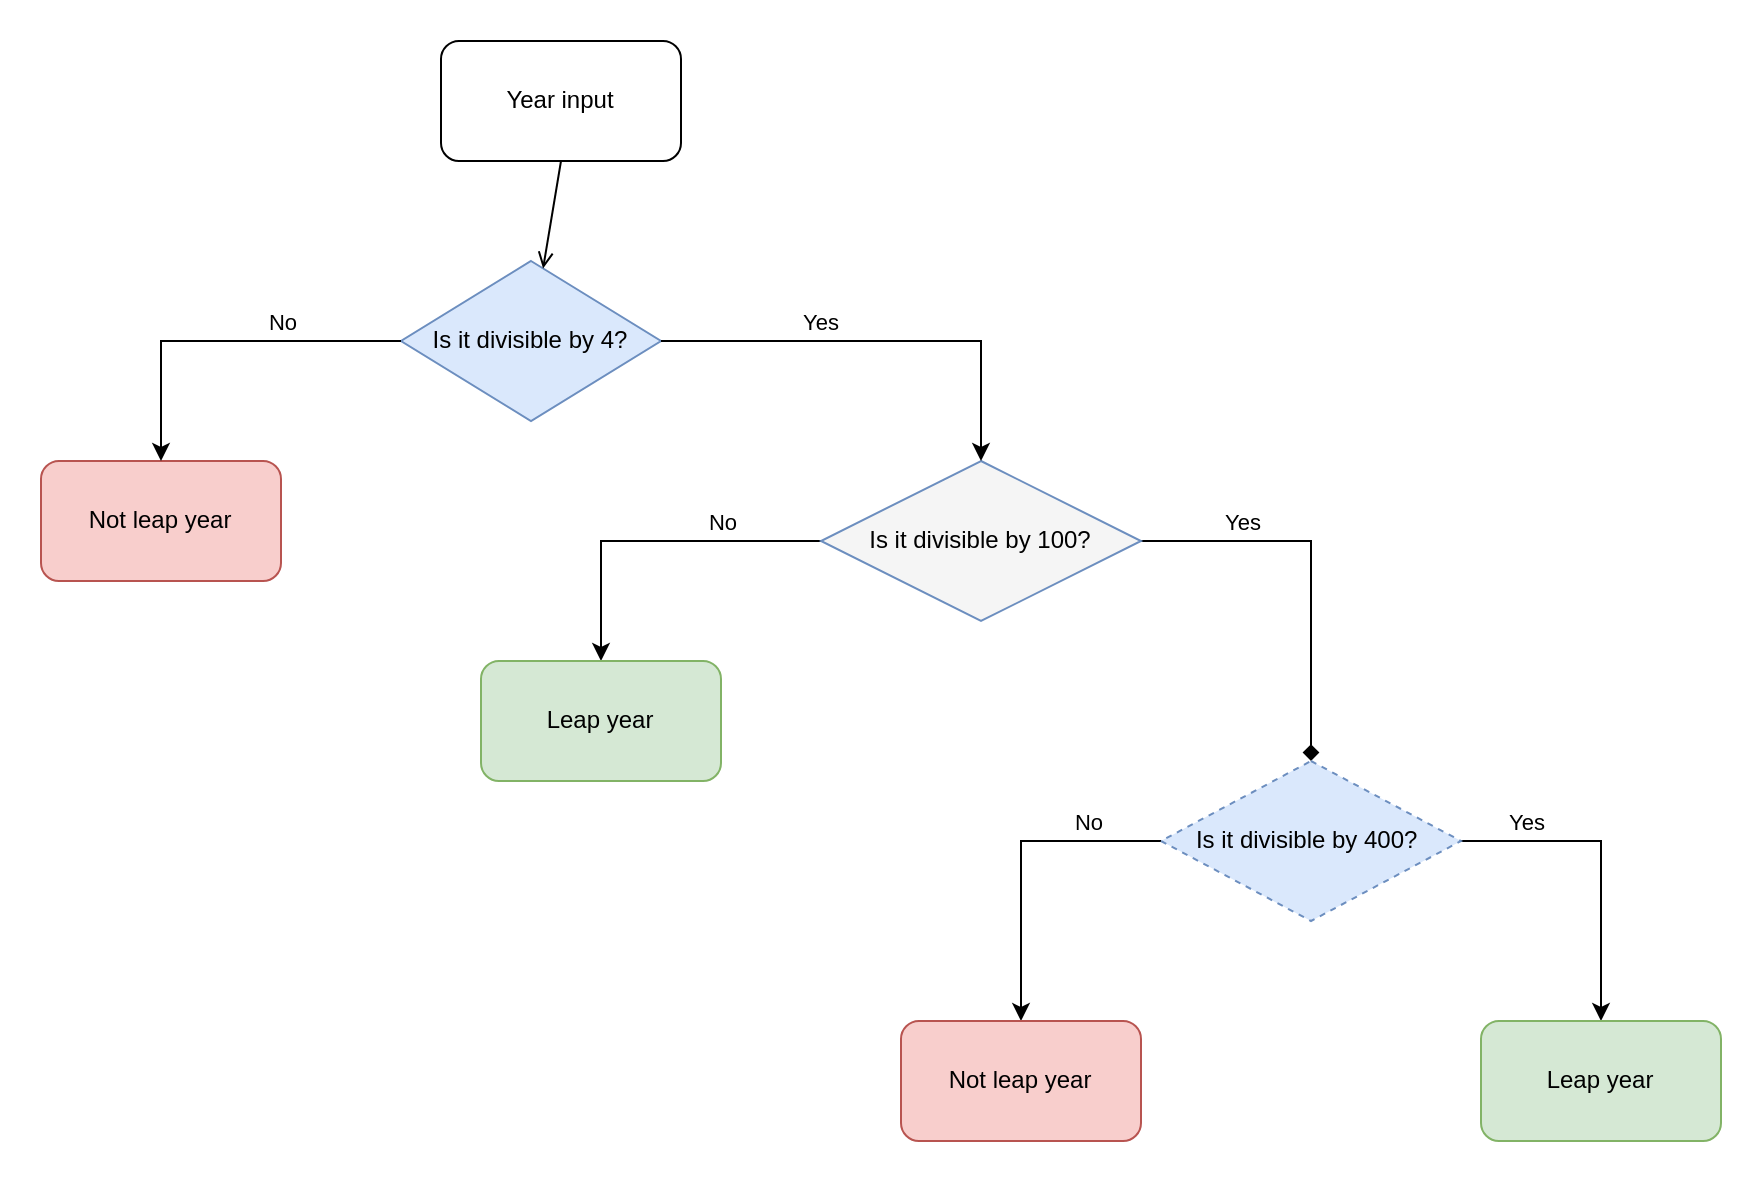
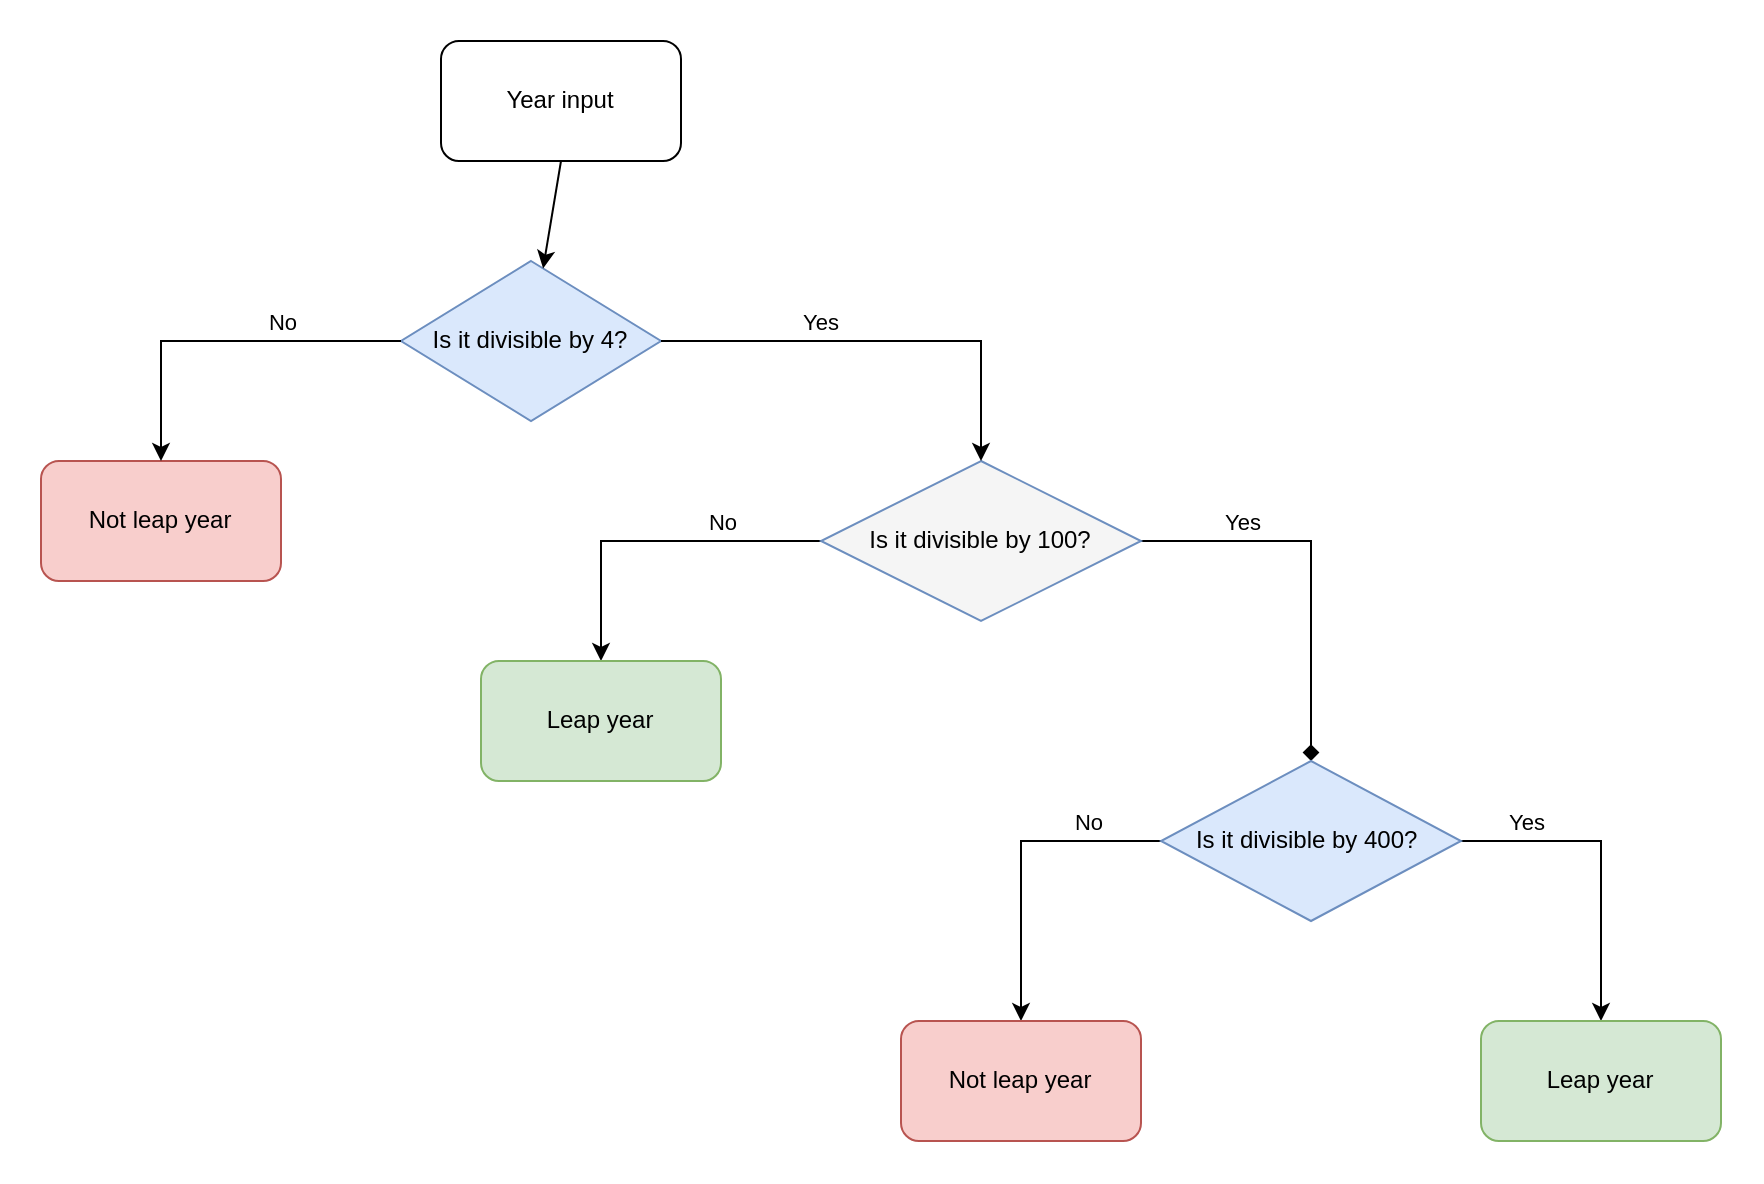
edge "Year input" -> "Is it divisible by 4?": arrowhead open -> classic
node "Is it divisible by 400?": style dashed -> solid
